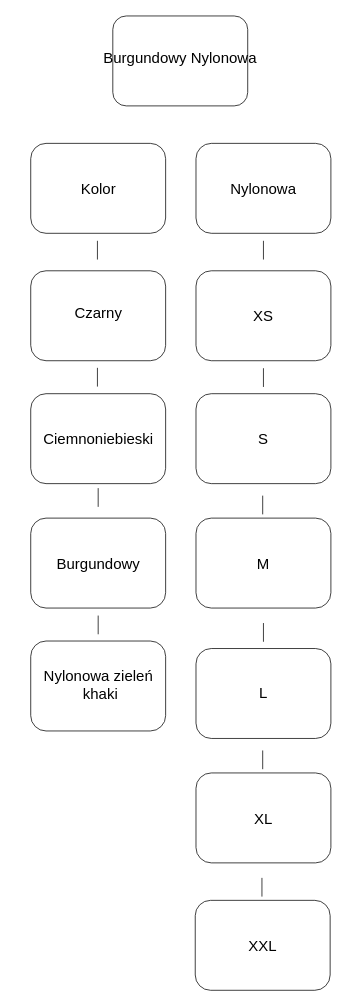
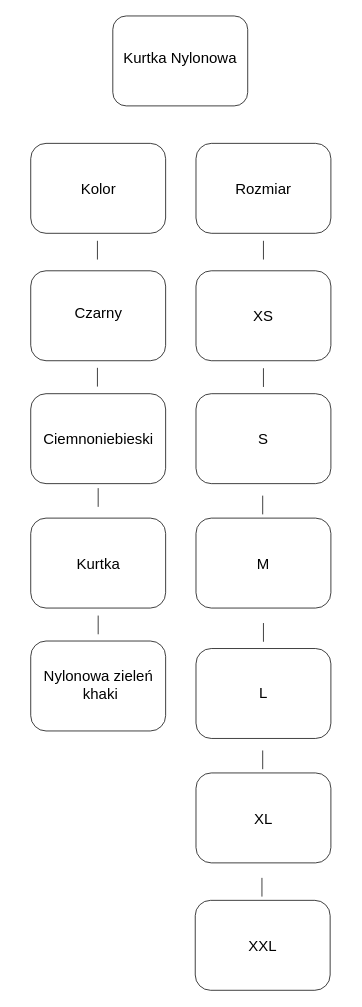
node "Burgundowy Nylonowa": label "Burgundowy Nylonowa" -> "Kurtka Nylonowa"
node "Nylonowa": label "Nylonowa" -> "Rozmiar"
node "Burgundowy": label "Burgundowy" -> "Kurtka"
